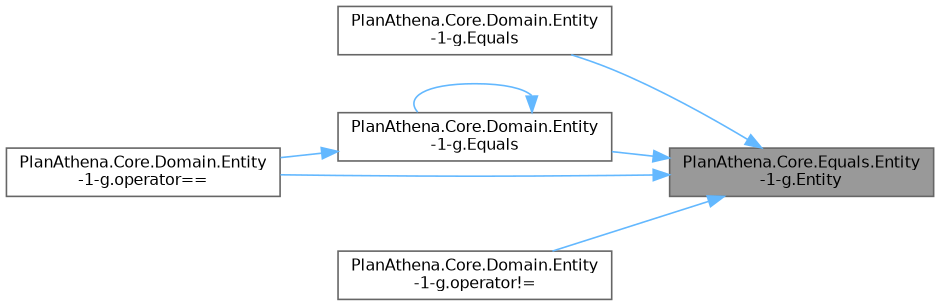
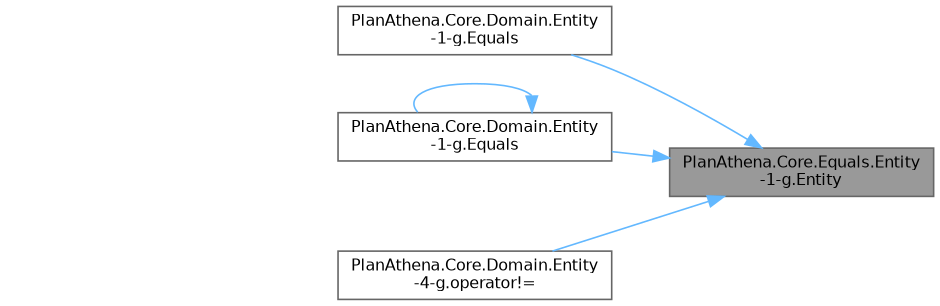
node "PlanAthena.Core.Domain.Entity -1-g.operator==": removed
node "PlanAthena.Core.Domain.Entity -1-g.operator!=": label "PlanAthena.Core.Domain.Entity -1-g.operator!=" -> "PlanAthena.Core.Domain.Entity -4-g.operator!="
